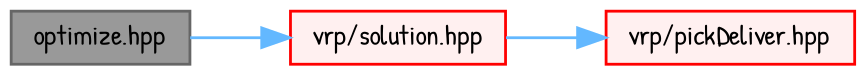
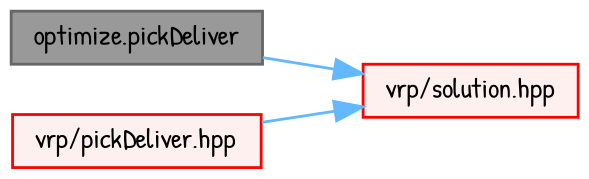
node "optimize.hpp": label "optimize.hpp" -> "optimize.pickDeliver"
edge "vrp/solution.hpp" -> "vrp/pickDeliver.hpp": reversed
